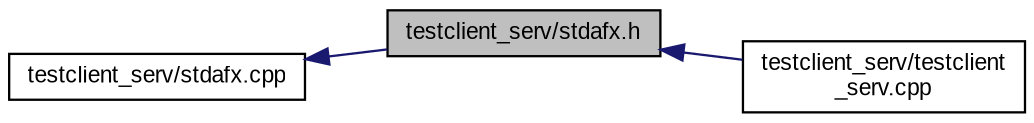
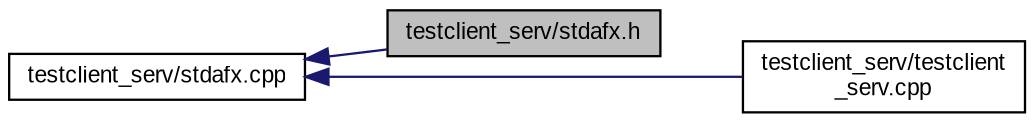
edge "testclient_serv/testclient _serv.cpp" -> "testclient_serv/stdafx.h": now "testclient_serv/testclient _serv.cpp" -> "testclient_serv/stdafx.cpp"
